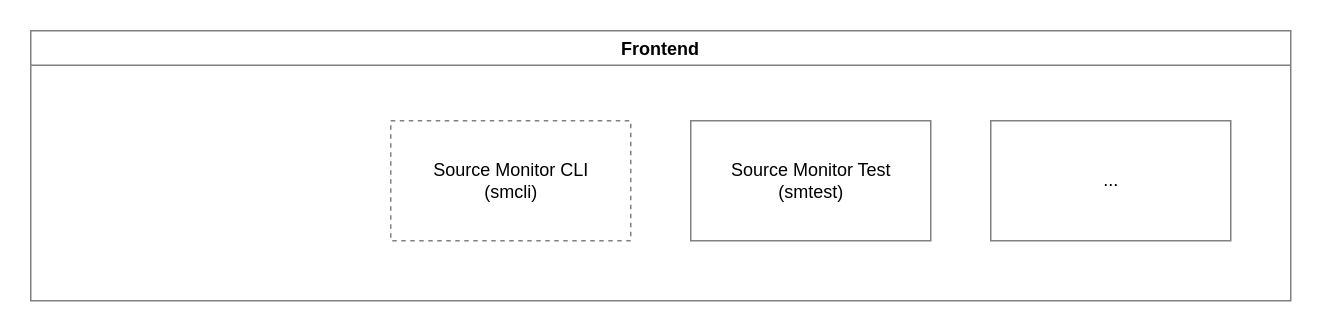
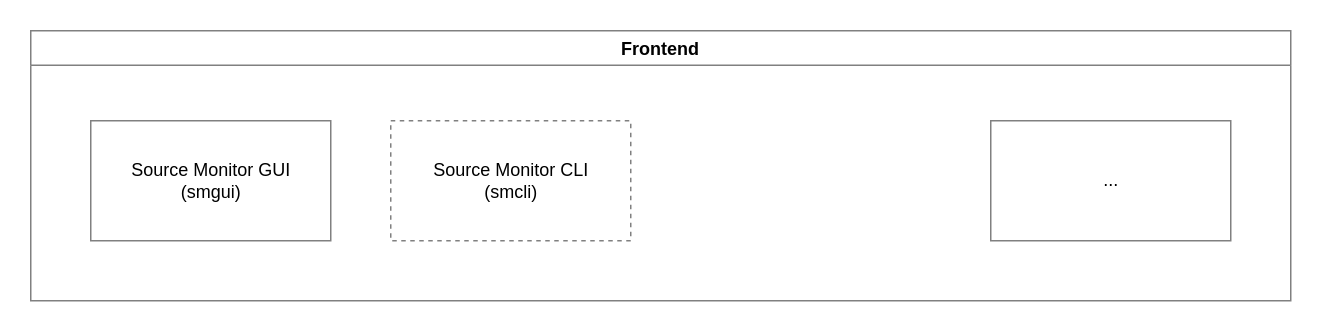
node "Source Monitor GUI (smgui)": added
node "Source Monitor Test (smtest)": removed
